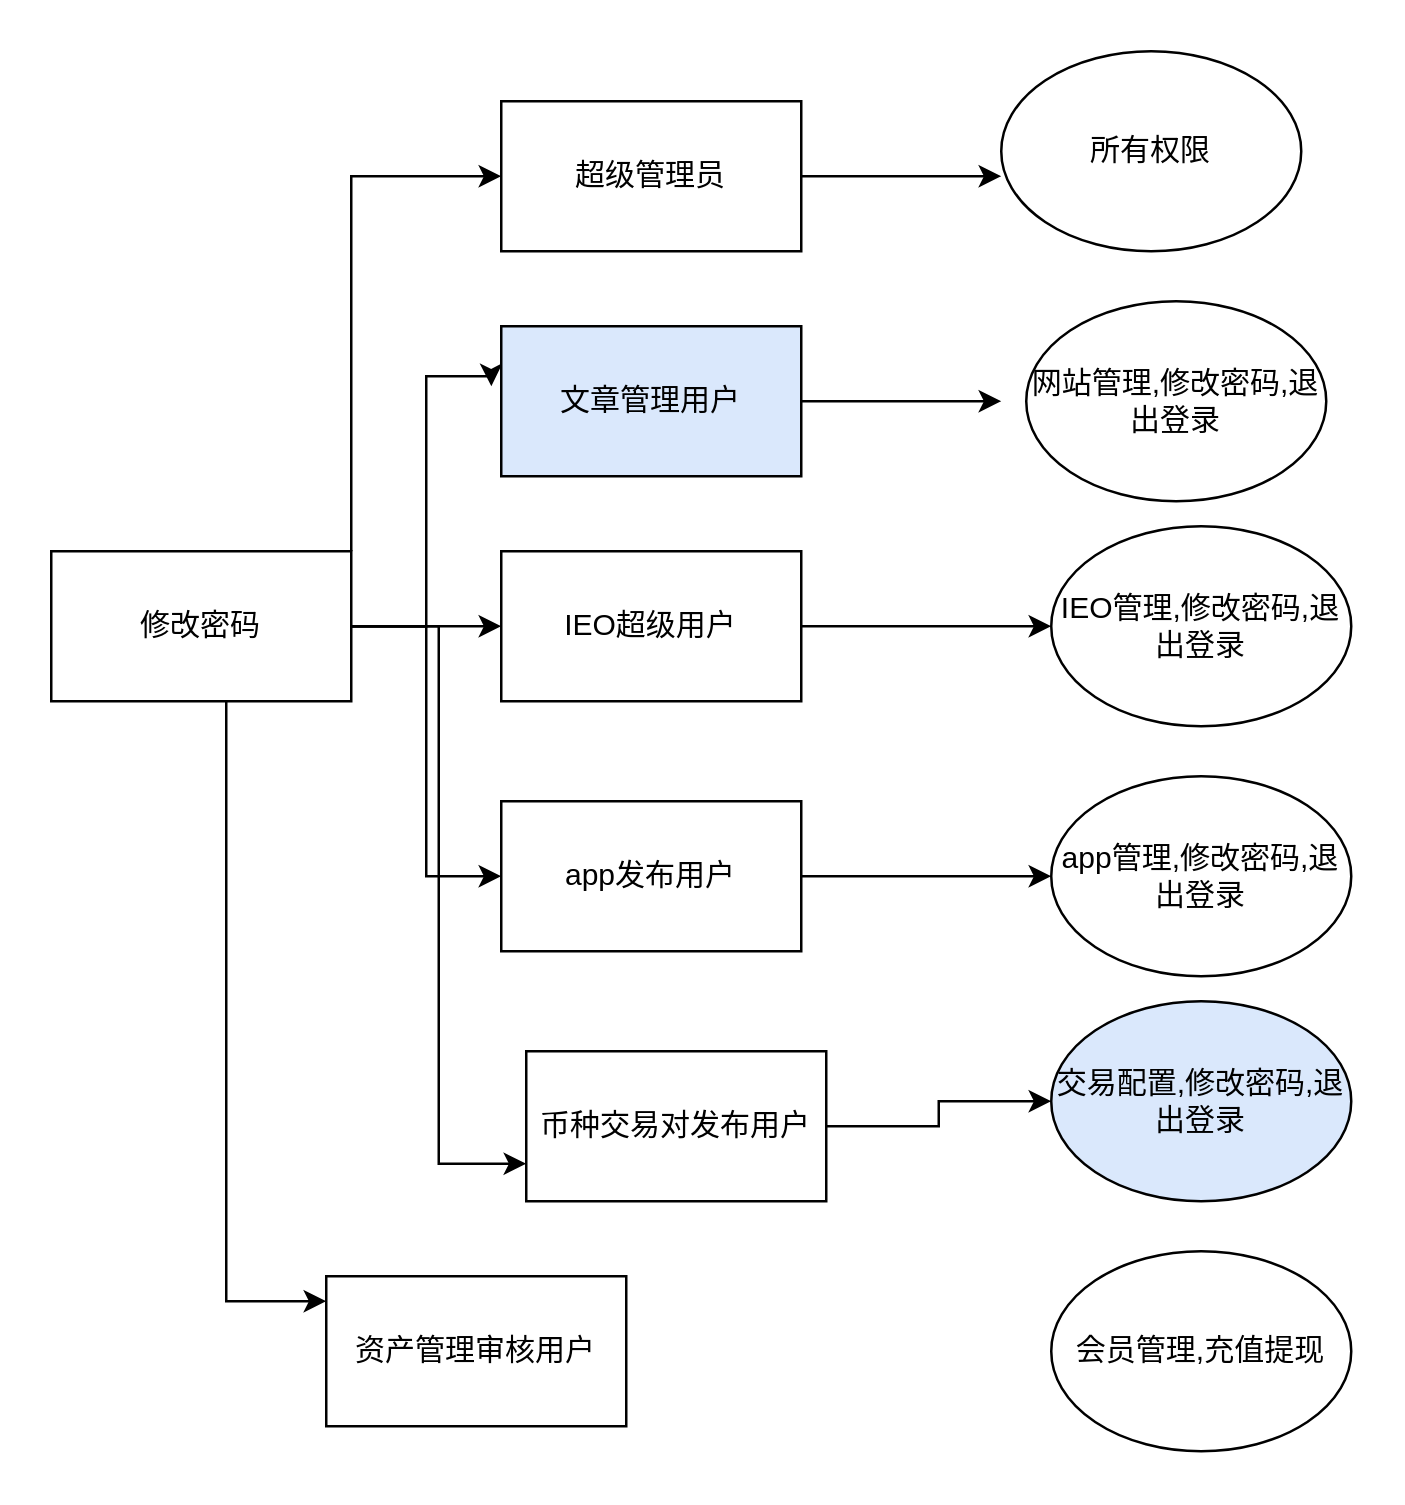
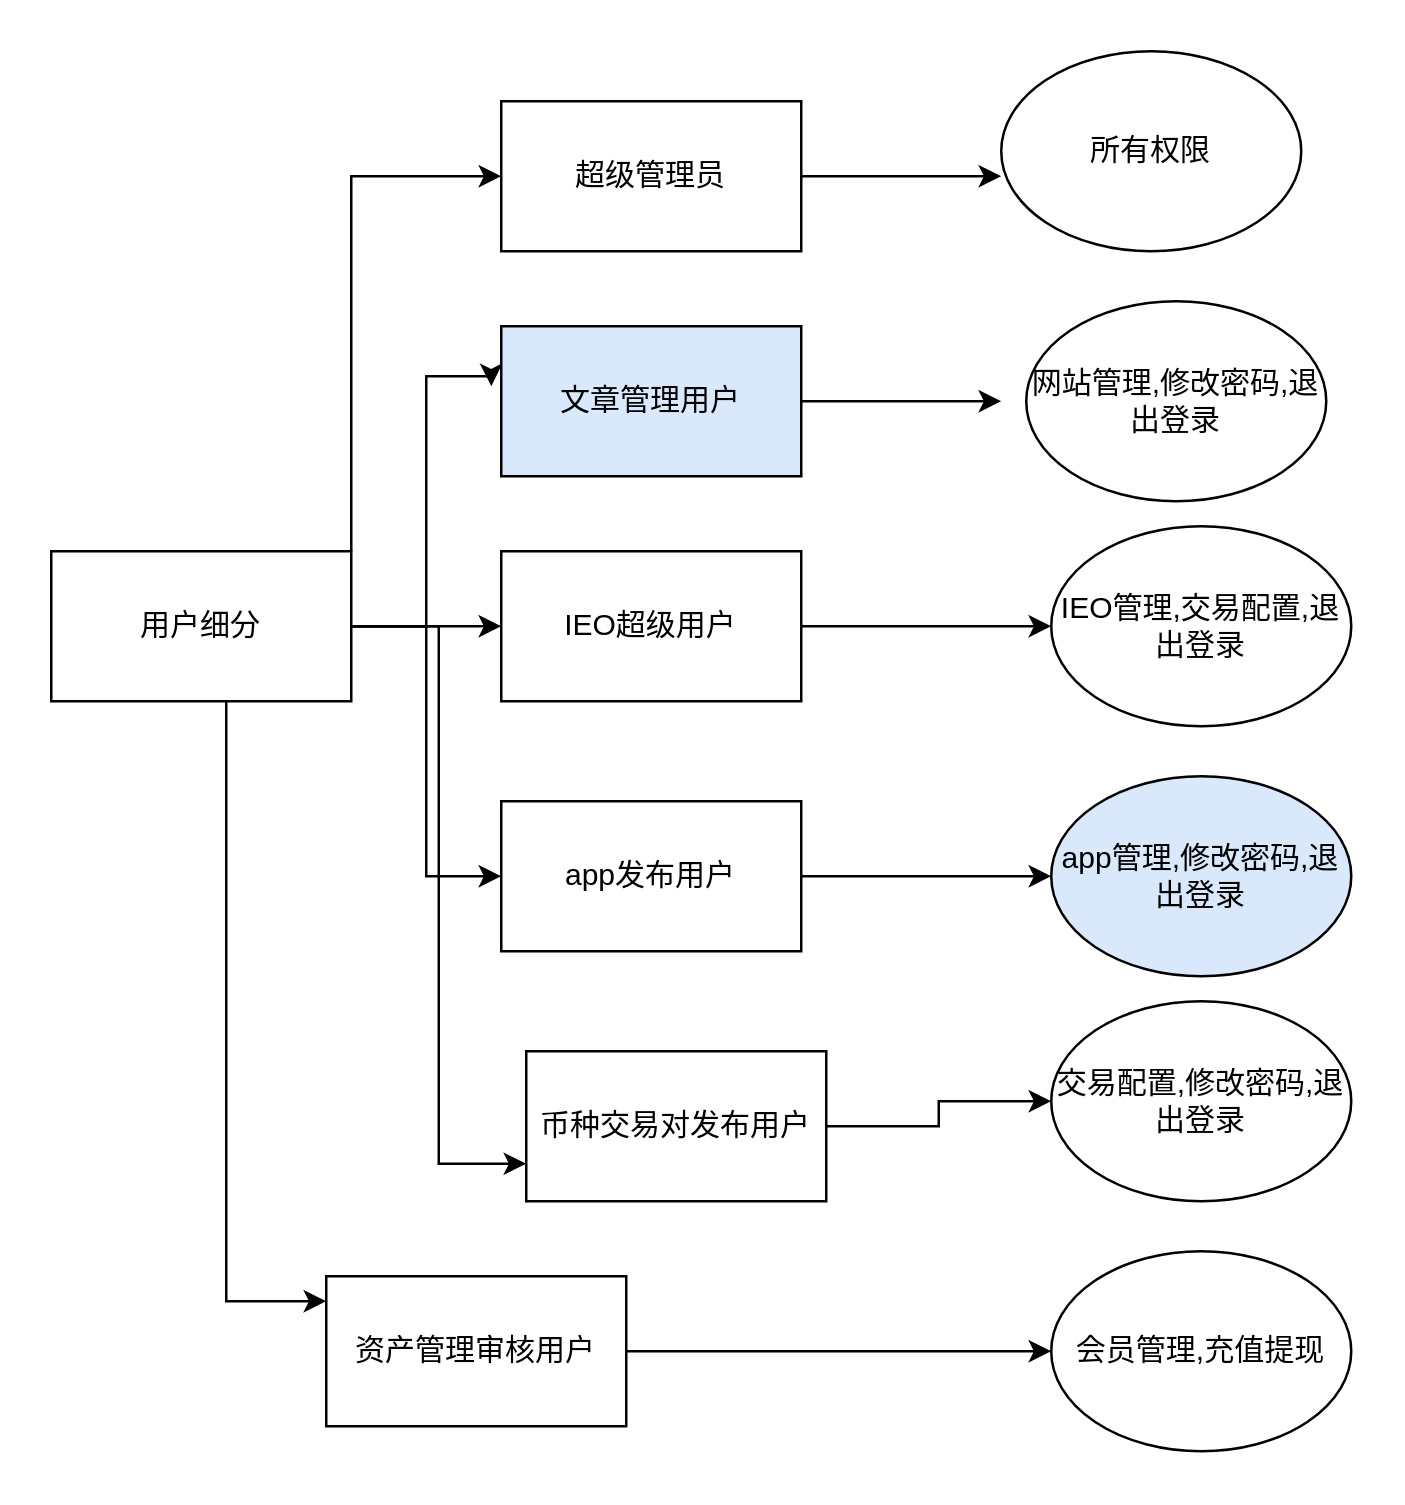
node "修改密码": label "修改密码" -> "用户细分"
node "IEO管理,修改密码,退出登录": label "IEO管理,修改密码,退出登录" -> "IEO管理,交易配置,退出登录"
node "app管理,修改密码,退出登录": fillcolor #ffffff -> #dae8fc
node "交易配置,修改密码,退出登录": fillcolor #dae8fc -> #ffffff
edge "资产管理审核用户" -> "会员管理,充值提现": added
